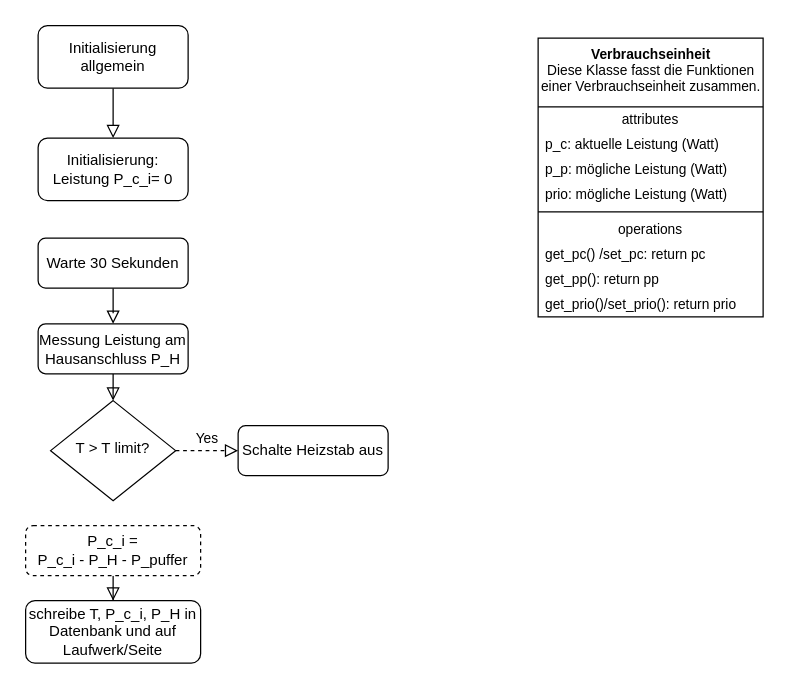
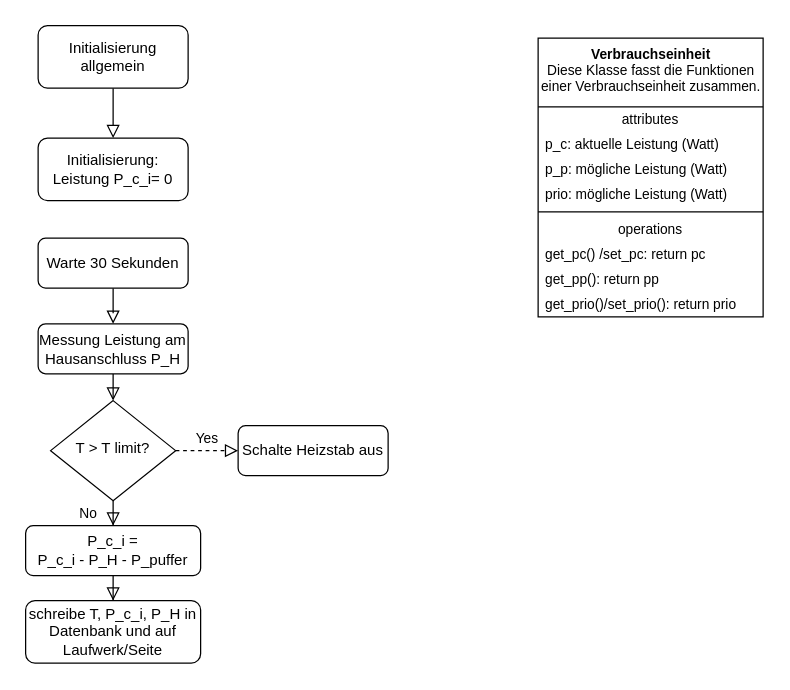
edge "T > T limit?" -> "P_c_i = P_c_i - P_H - P_puffer": added, label "No"
node "P_c_i = P_c_i - P_H - P_puffer": style dashed -> solid
